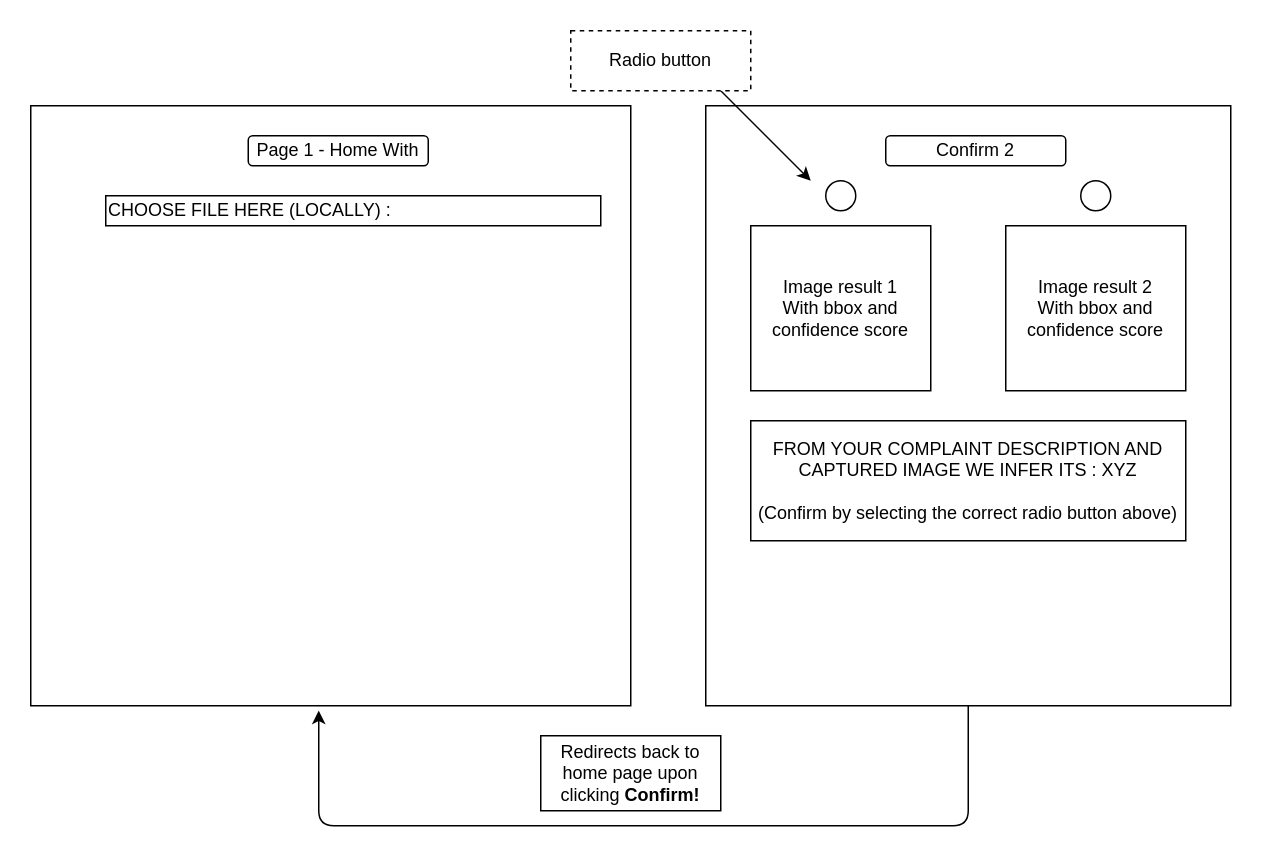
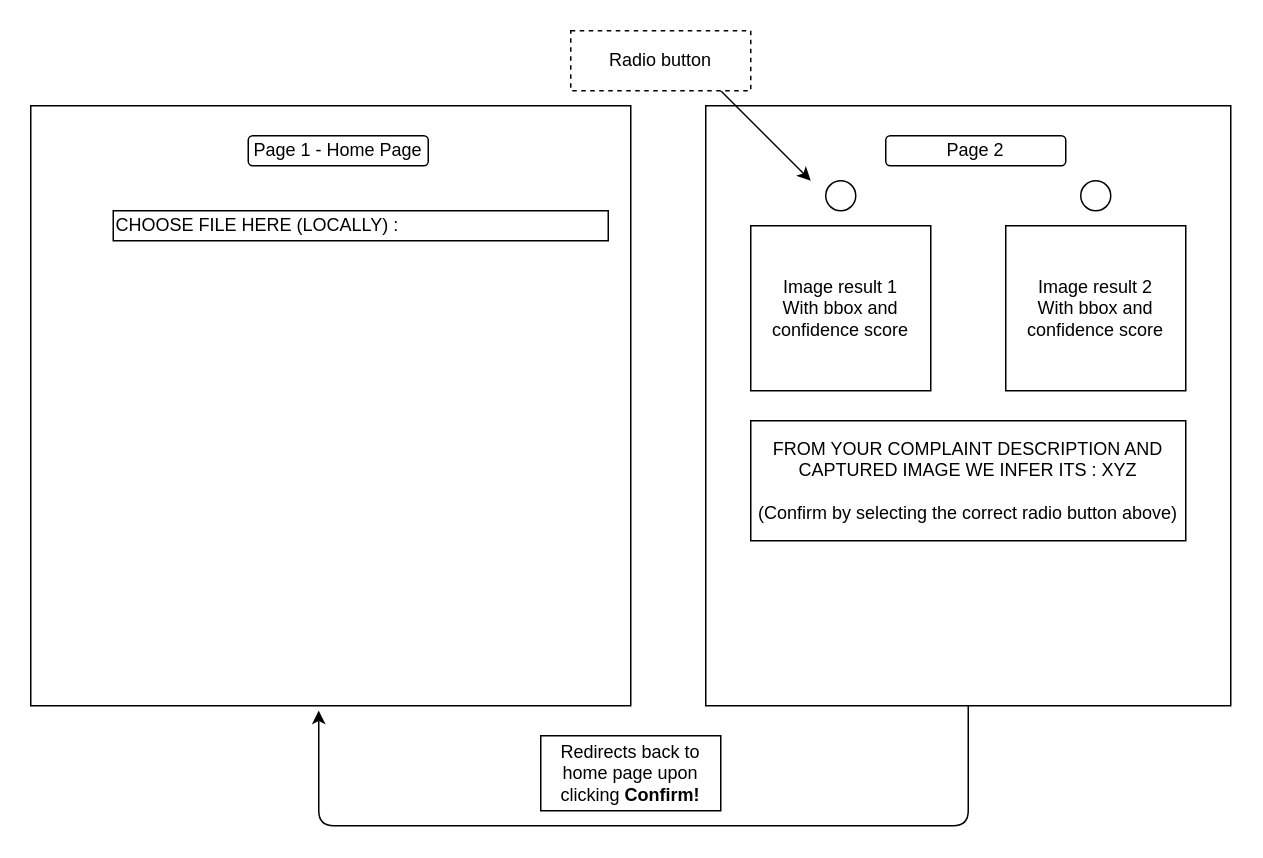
node "Page 1 - Home With": label "Page 1 - Home With" -> "Page 1 - Home Page"
node "Confirm 2": label "Confirm 2" -> "Page 2"
node "CHOOSE FILE HERE (LOCALLY) :": moved (353, 211) -> (361, 226)
